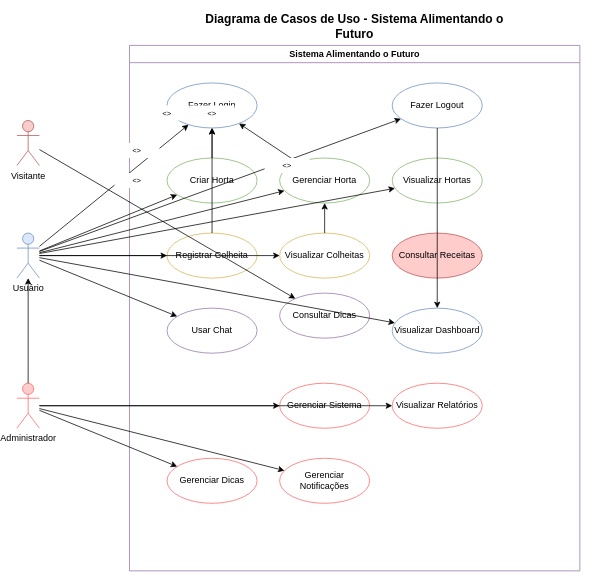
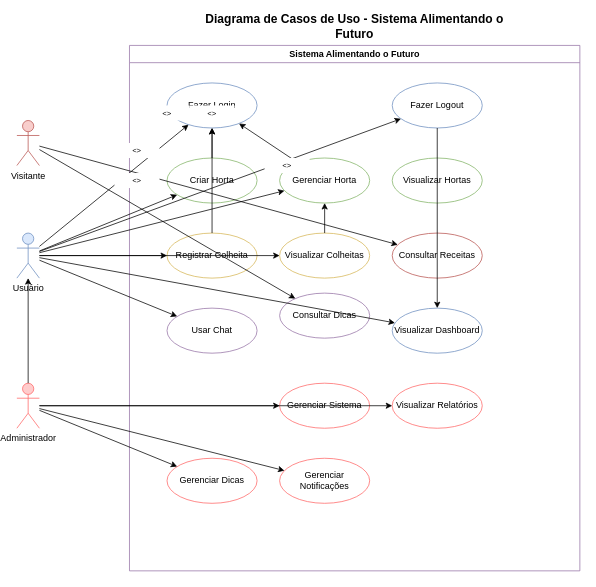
edge "Visitante" -> "Consultar Receitas": added
edge "Usuário" -> "Visualizar Hortas": removed
node "Consultar Receitas": fillcolor #ffcccc -> #ffffff
